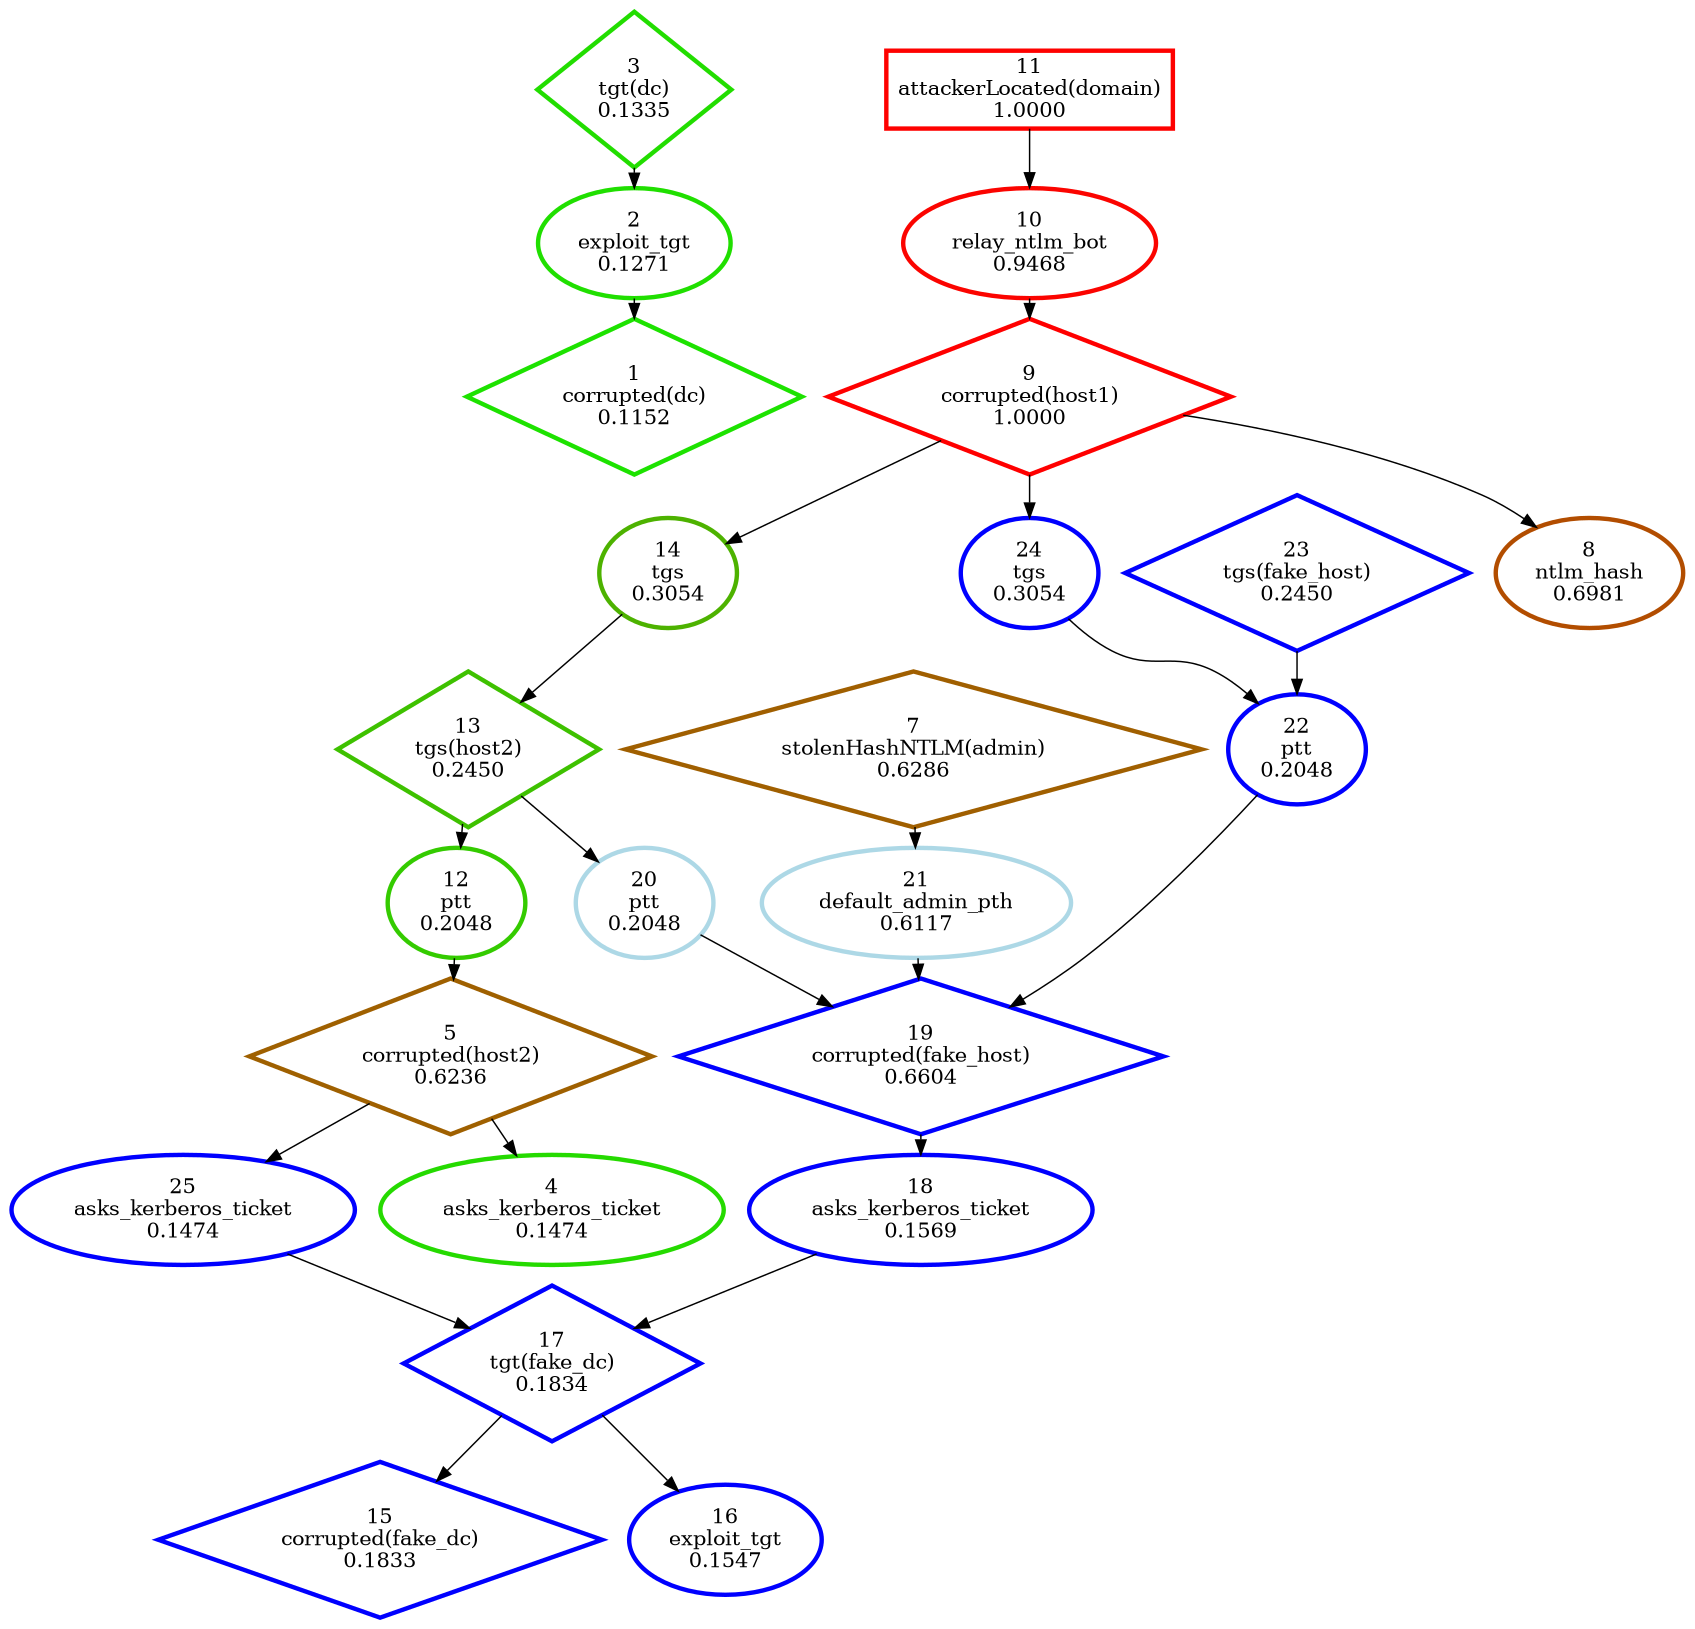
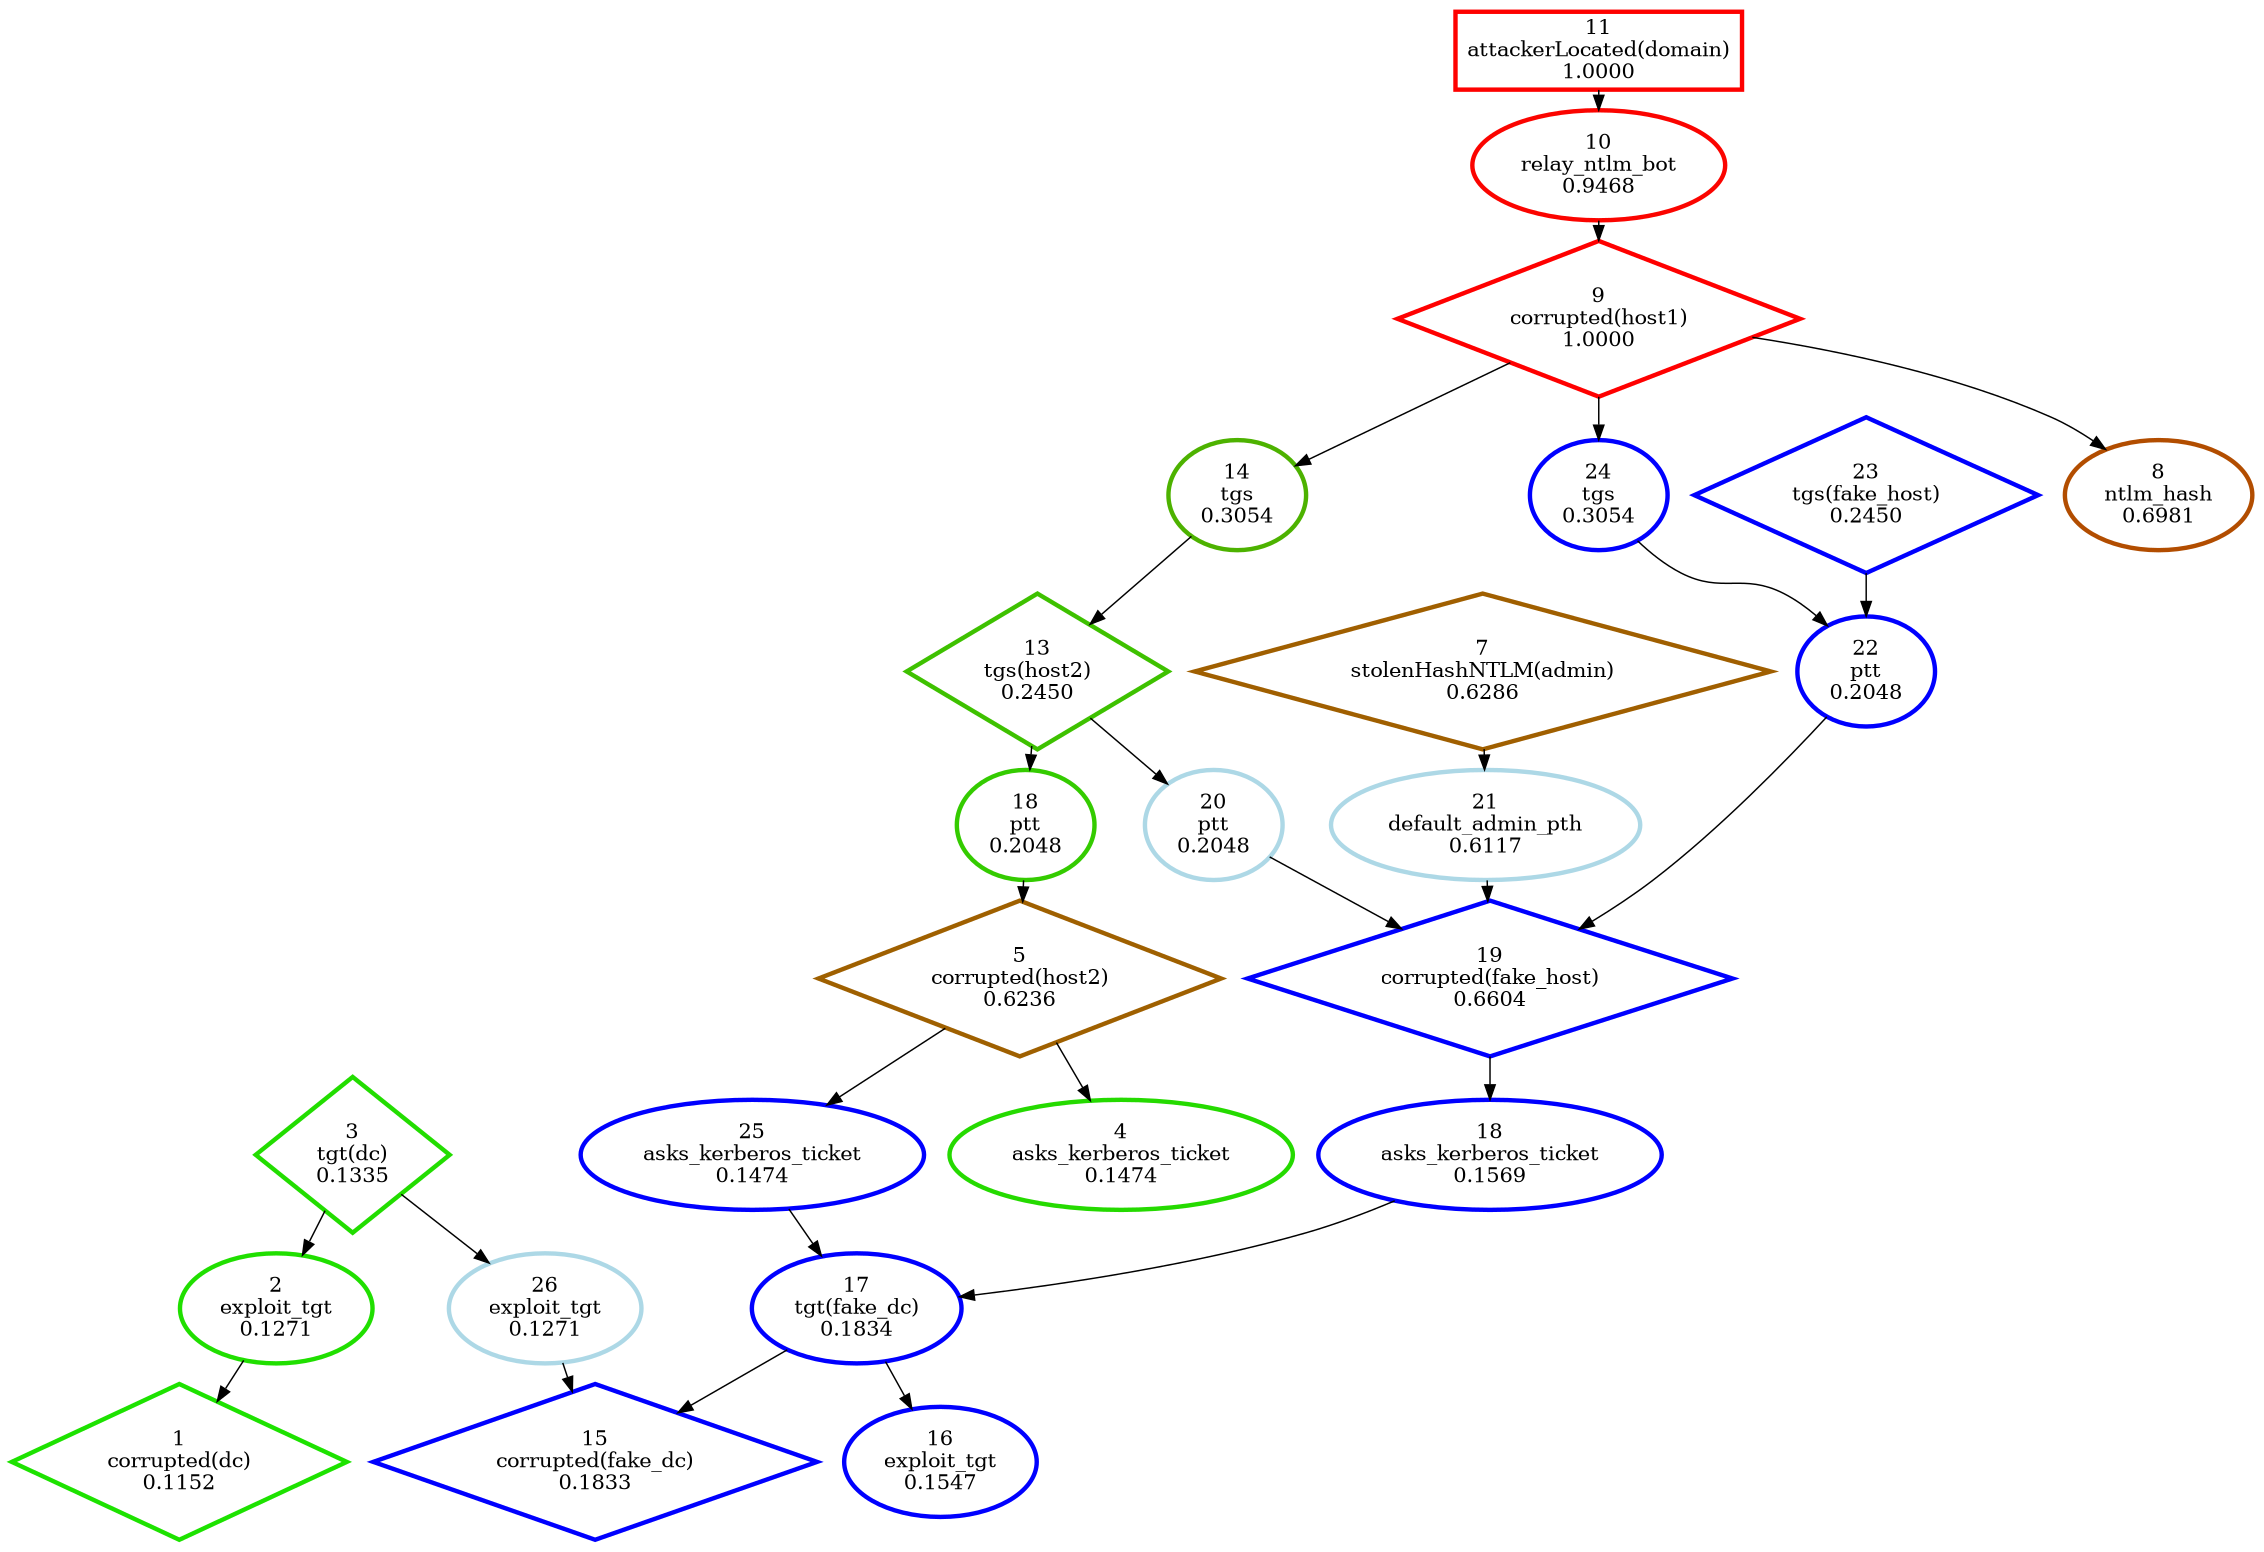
node "12 ptt 0.2048": label "12 ptt 0.2048" -> "18 ptt 0.2048"
node "26 exploit_tgt 0.1271": added
node "17 tgt(fake_dc) 0.1834": shape diamond -> ellipse
